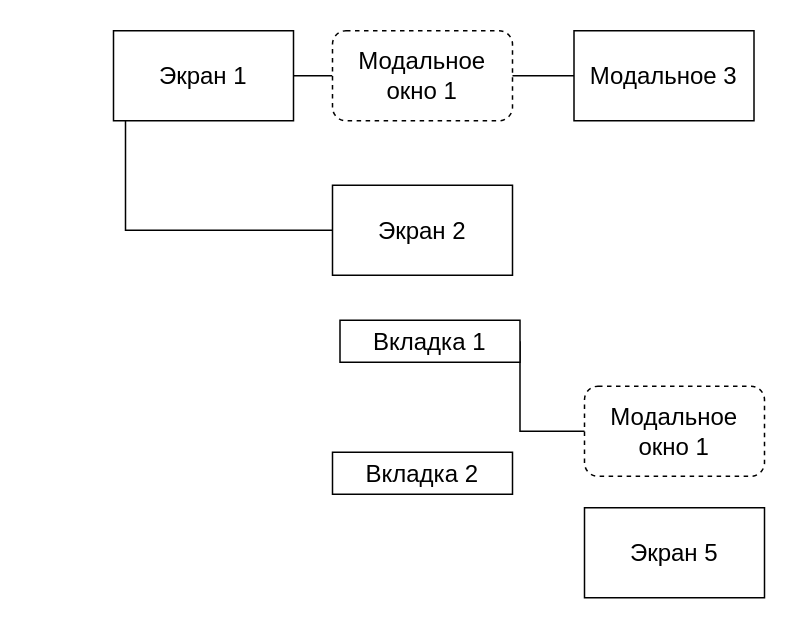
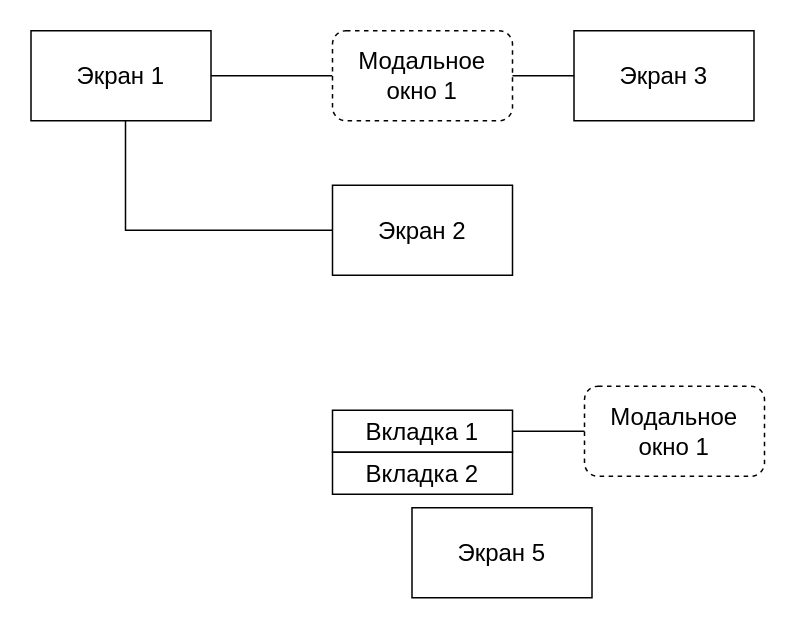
node "Экран 1": moved (203, 76) -> (121, 76)
node "Модальное 3": label "Модальное 3" -> "Экран 3"
node "Вкладка 1": moved (430, 341) -> (422, 431)
node "Экран 5": moved (674, 553) -> (502, 553)
